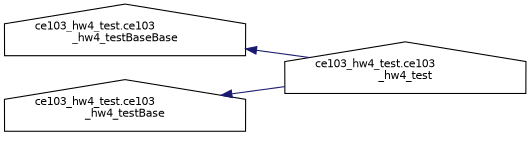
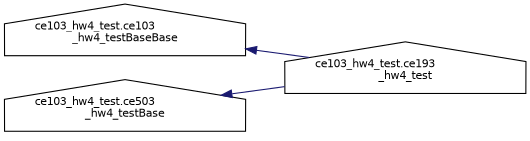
node "ce103_hw4_test.ce103 _hw4_test": label "ce103_hw4_test.ce103 _hw4_test" -> "ce103_hw4_test.ce193 _hw4_test"
node "ce103_hw4_test.ce103 _hw4_testBase": label "ce103_hw4_test.ce103 _hw4_testBase" -> "ce103_hw4_test.ce503 _hw4_testBase"
